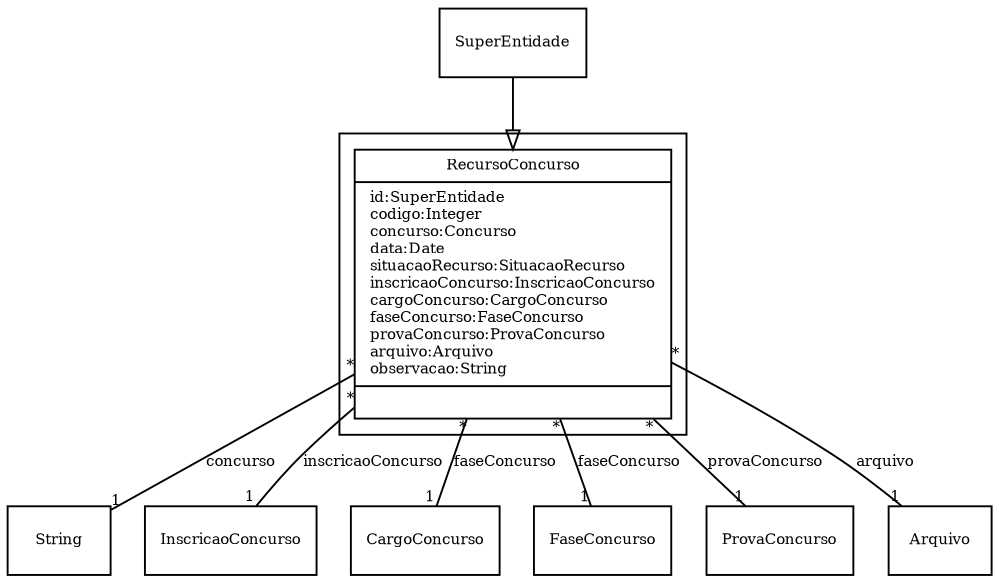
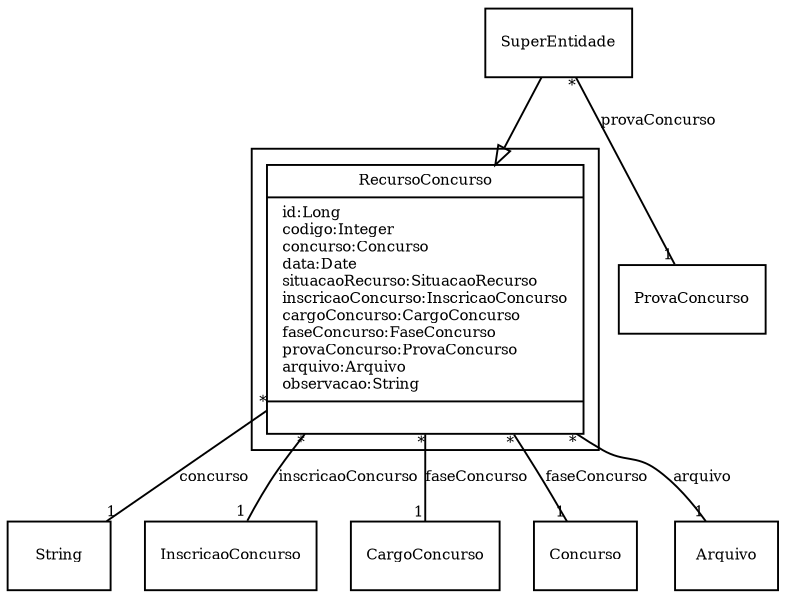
node "RecursoConcurso": text "id:SuperEntidade" -> "id:Long"
edge "RecursoConcurso" -- "ProvaConcurso": now "SuperEntidade" -- "ProvaConcurso"
node "FaseConcurso": label "FaseConcurso" -> "Concurso"
